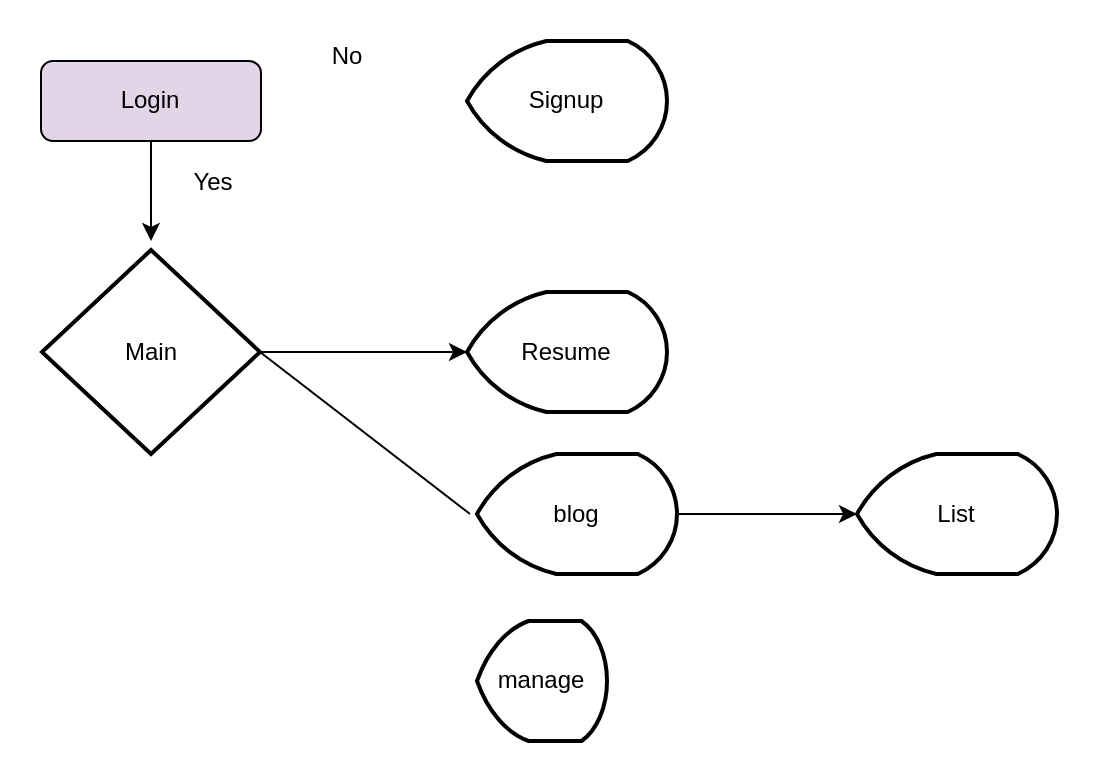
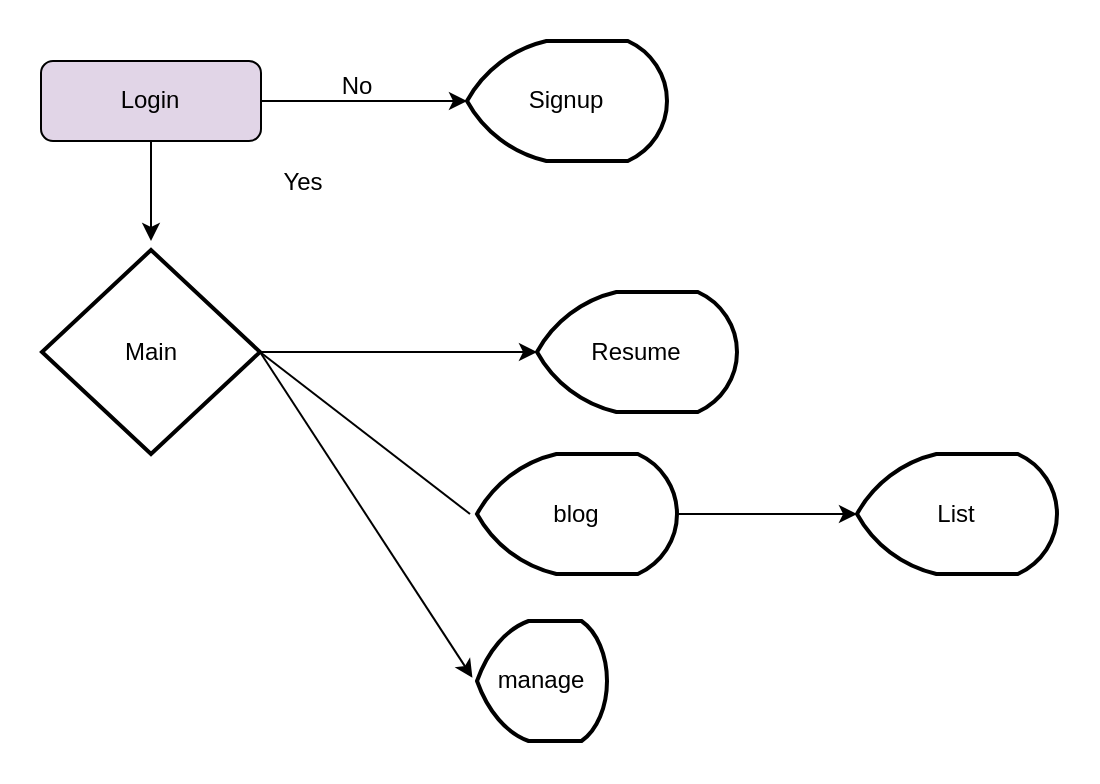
node "No": moved (347, 57) -> (357, 87)
edge "Login" -> "Signup": added
node "Yes": moved (213, 183) -> (303, 183)
node "Resume": moved (567, 352) -> (637, 352)
edge "Main" -> "manage": added
